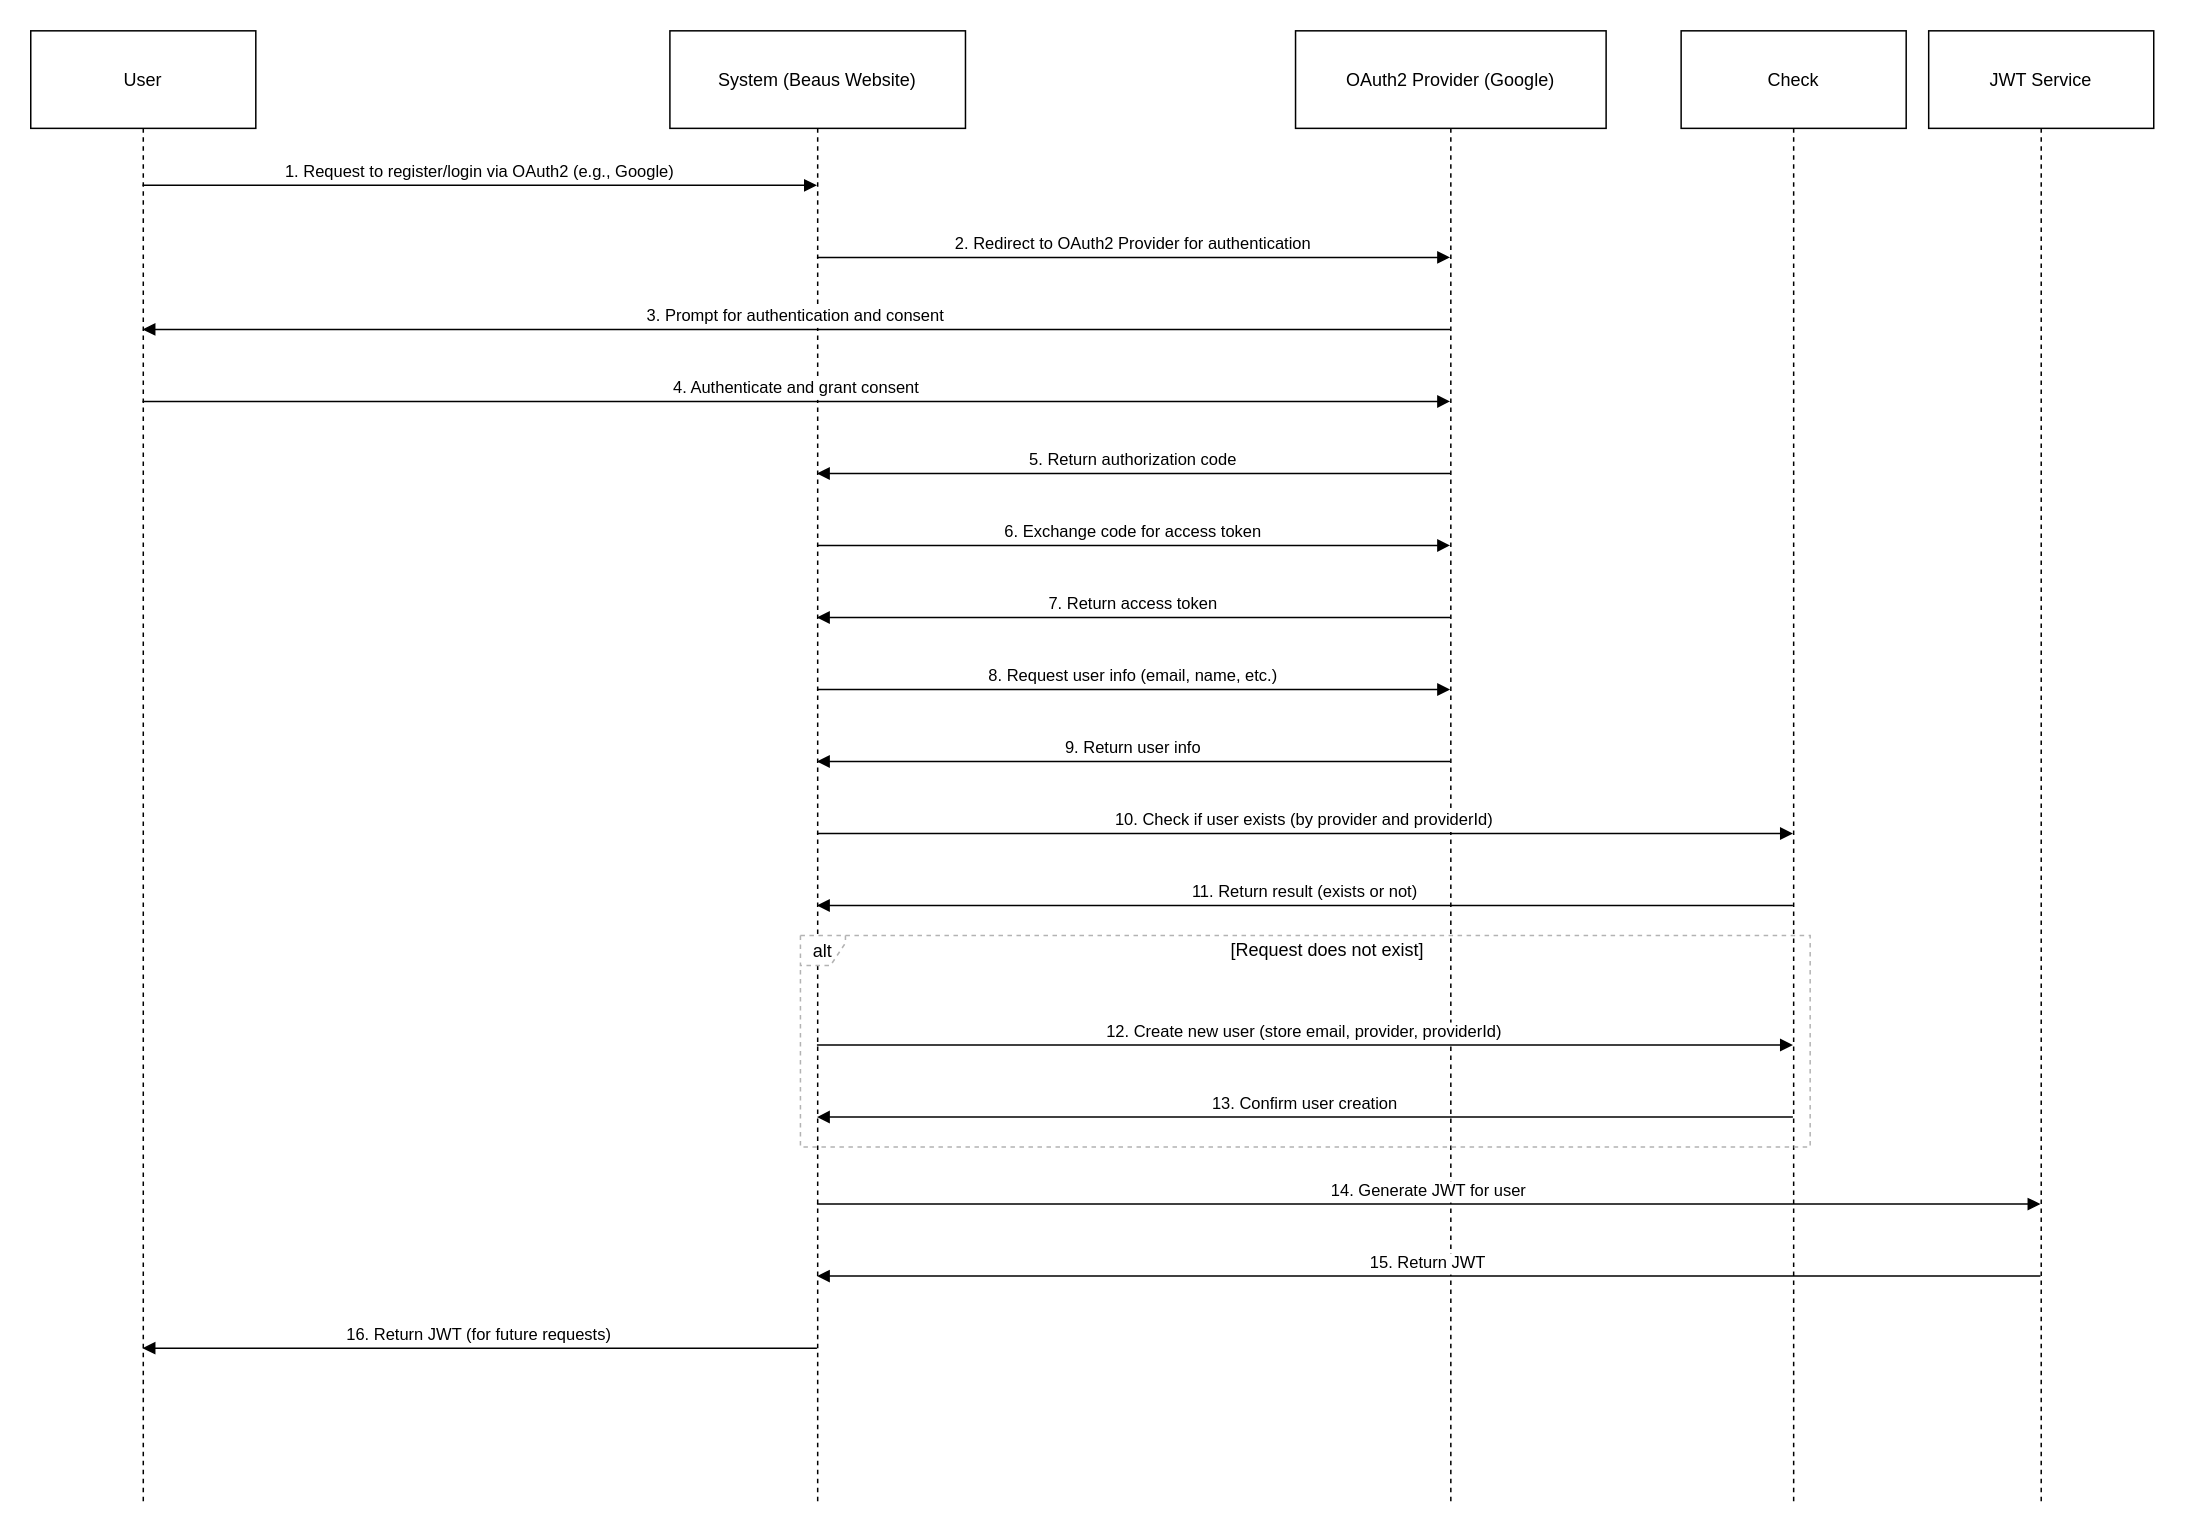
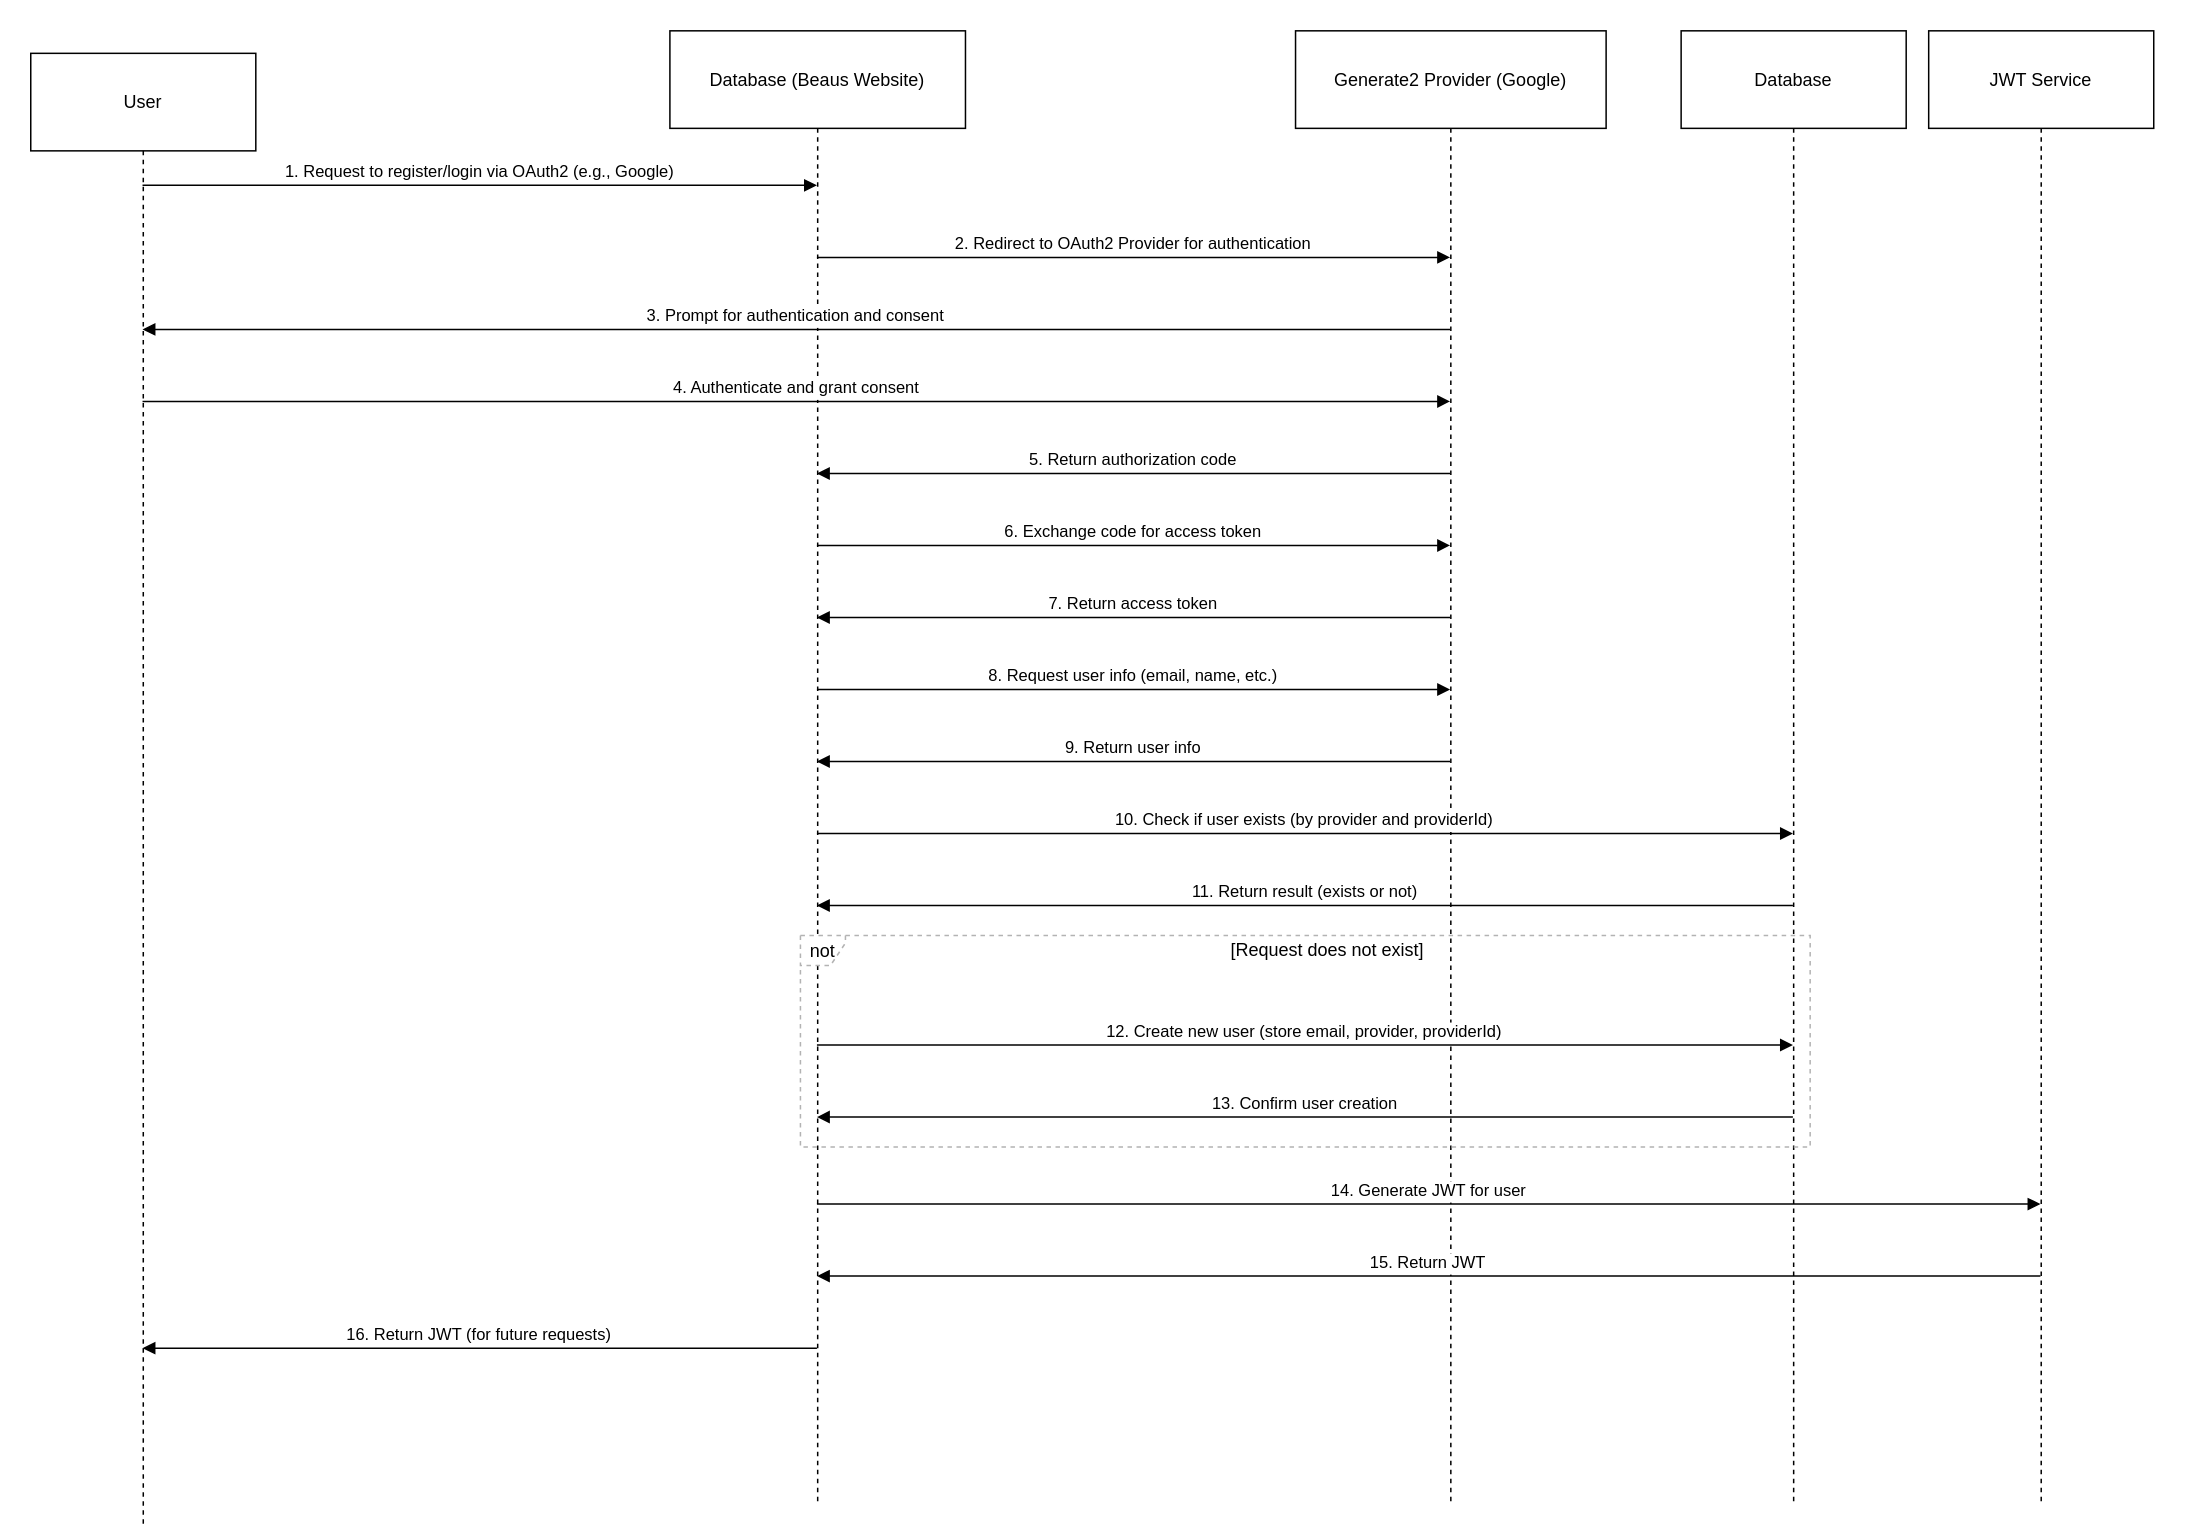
node "System (Beaus Website)": label "System (Beaus Website)" -> "Database (Beaus Website)"
node "OAuth2 Provider (Google)": label "OAuth2 Provider (Google)" -> "Generate2 Provider (Google)"
node "Check": label "Check" -> "Database"
node "User": moved (143, 768) -> (143, 791)
node "alt": label "alt" -> "not"
